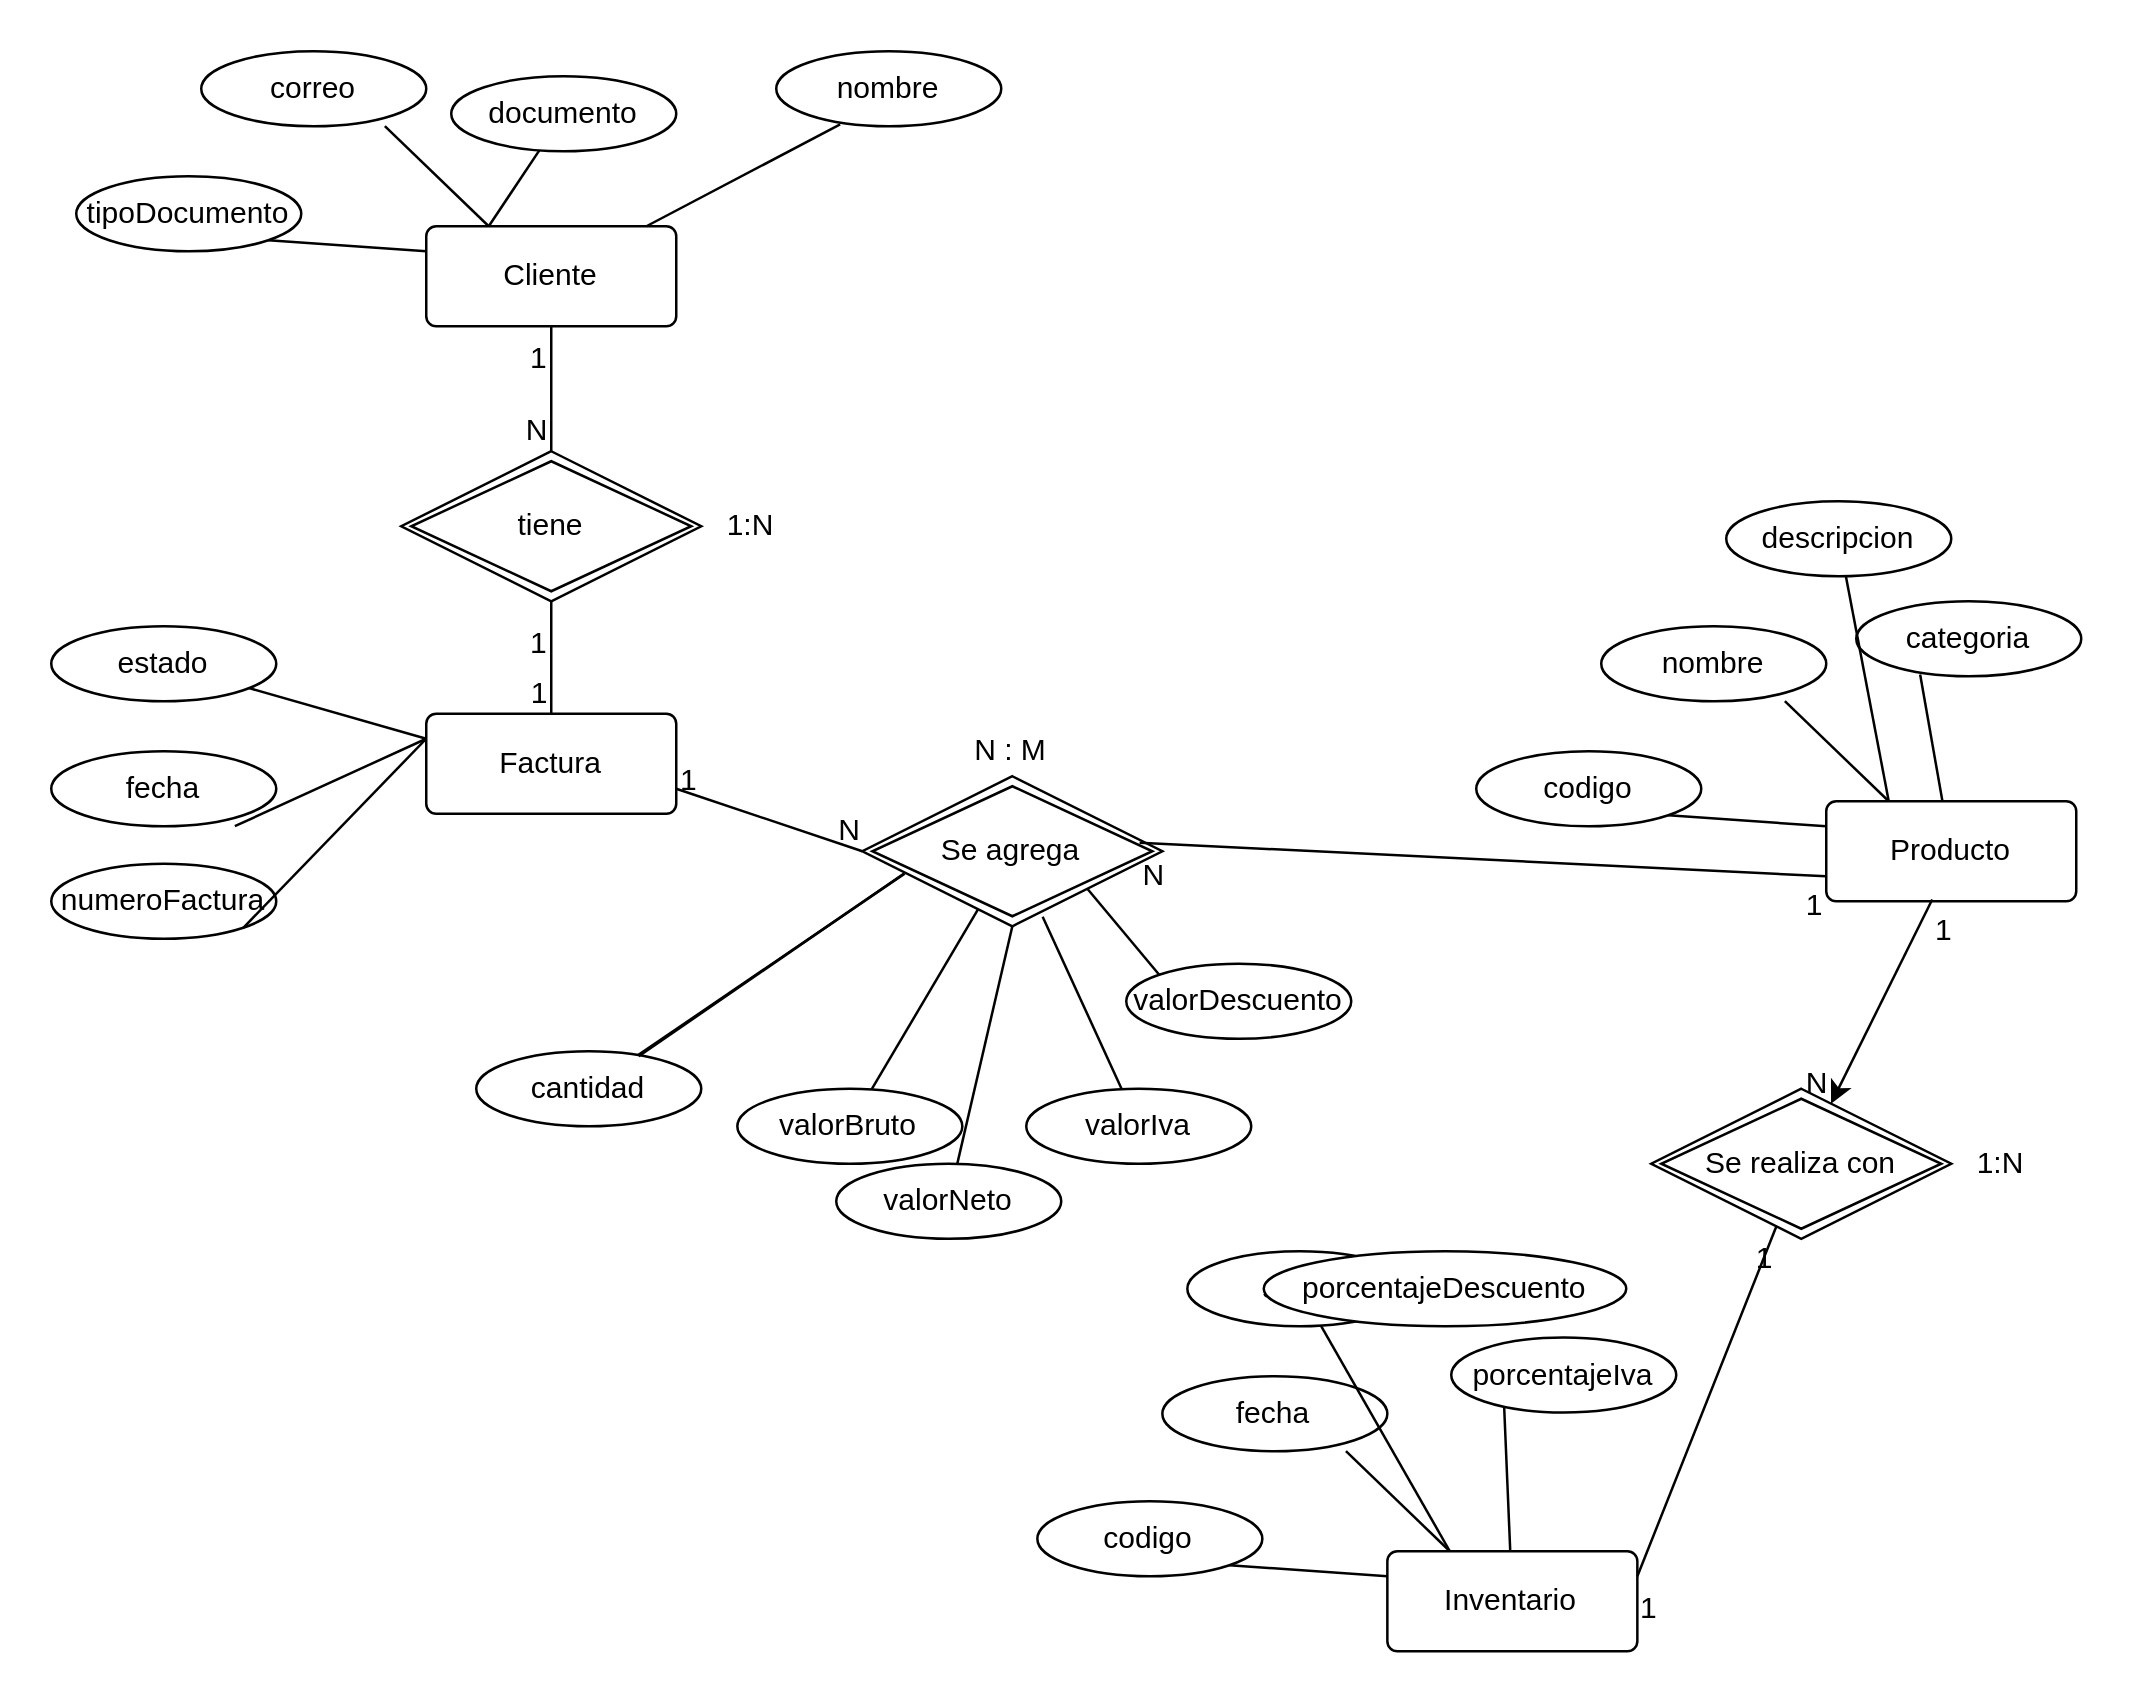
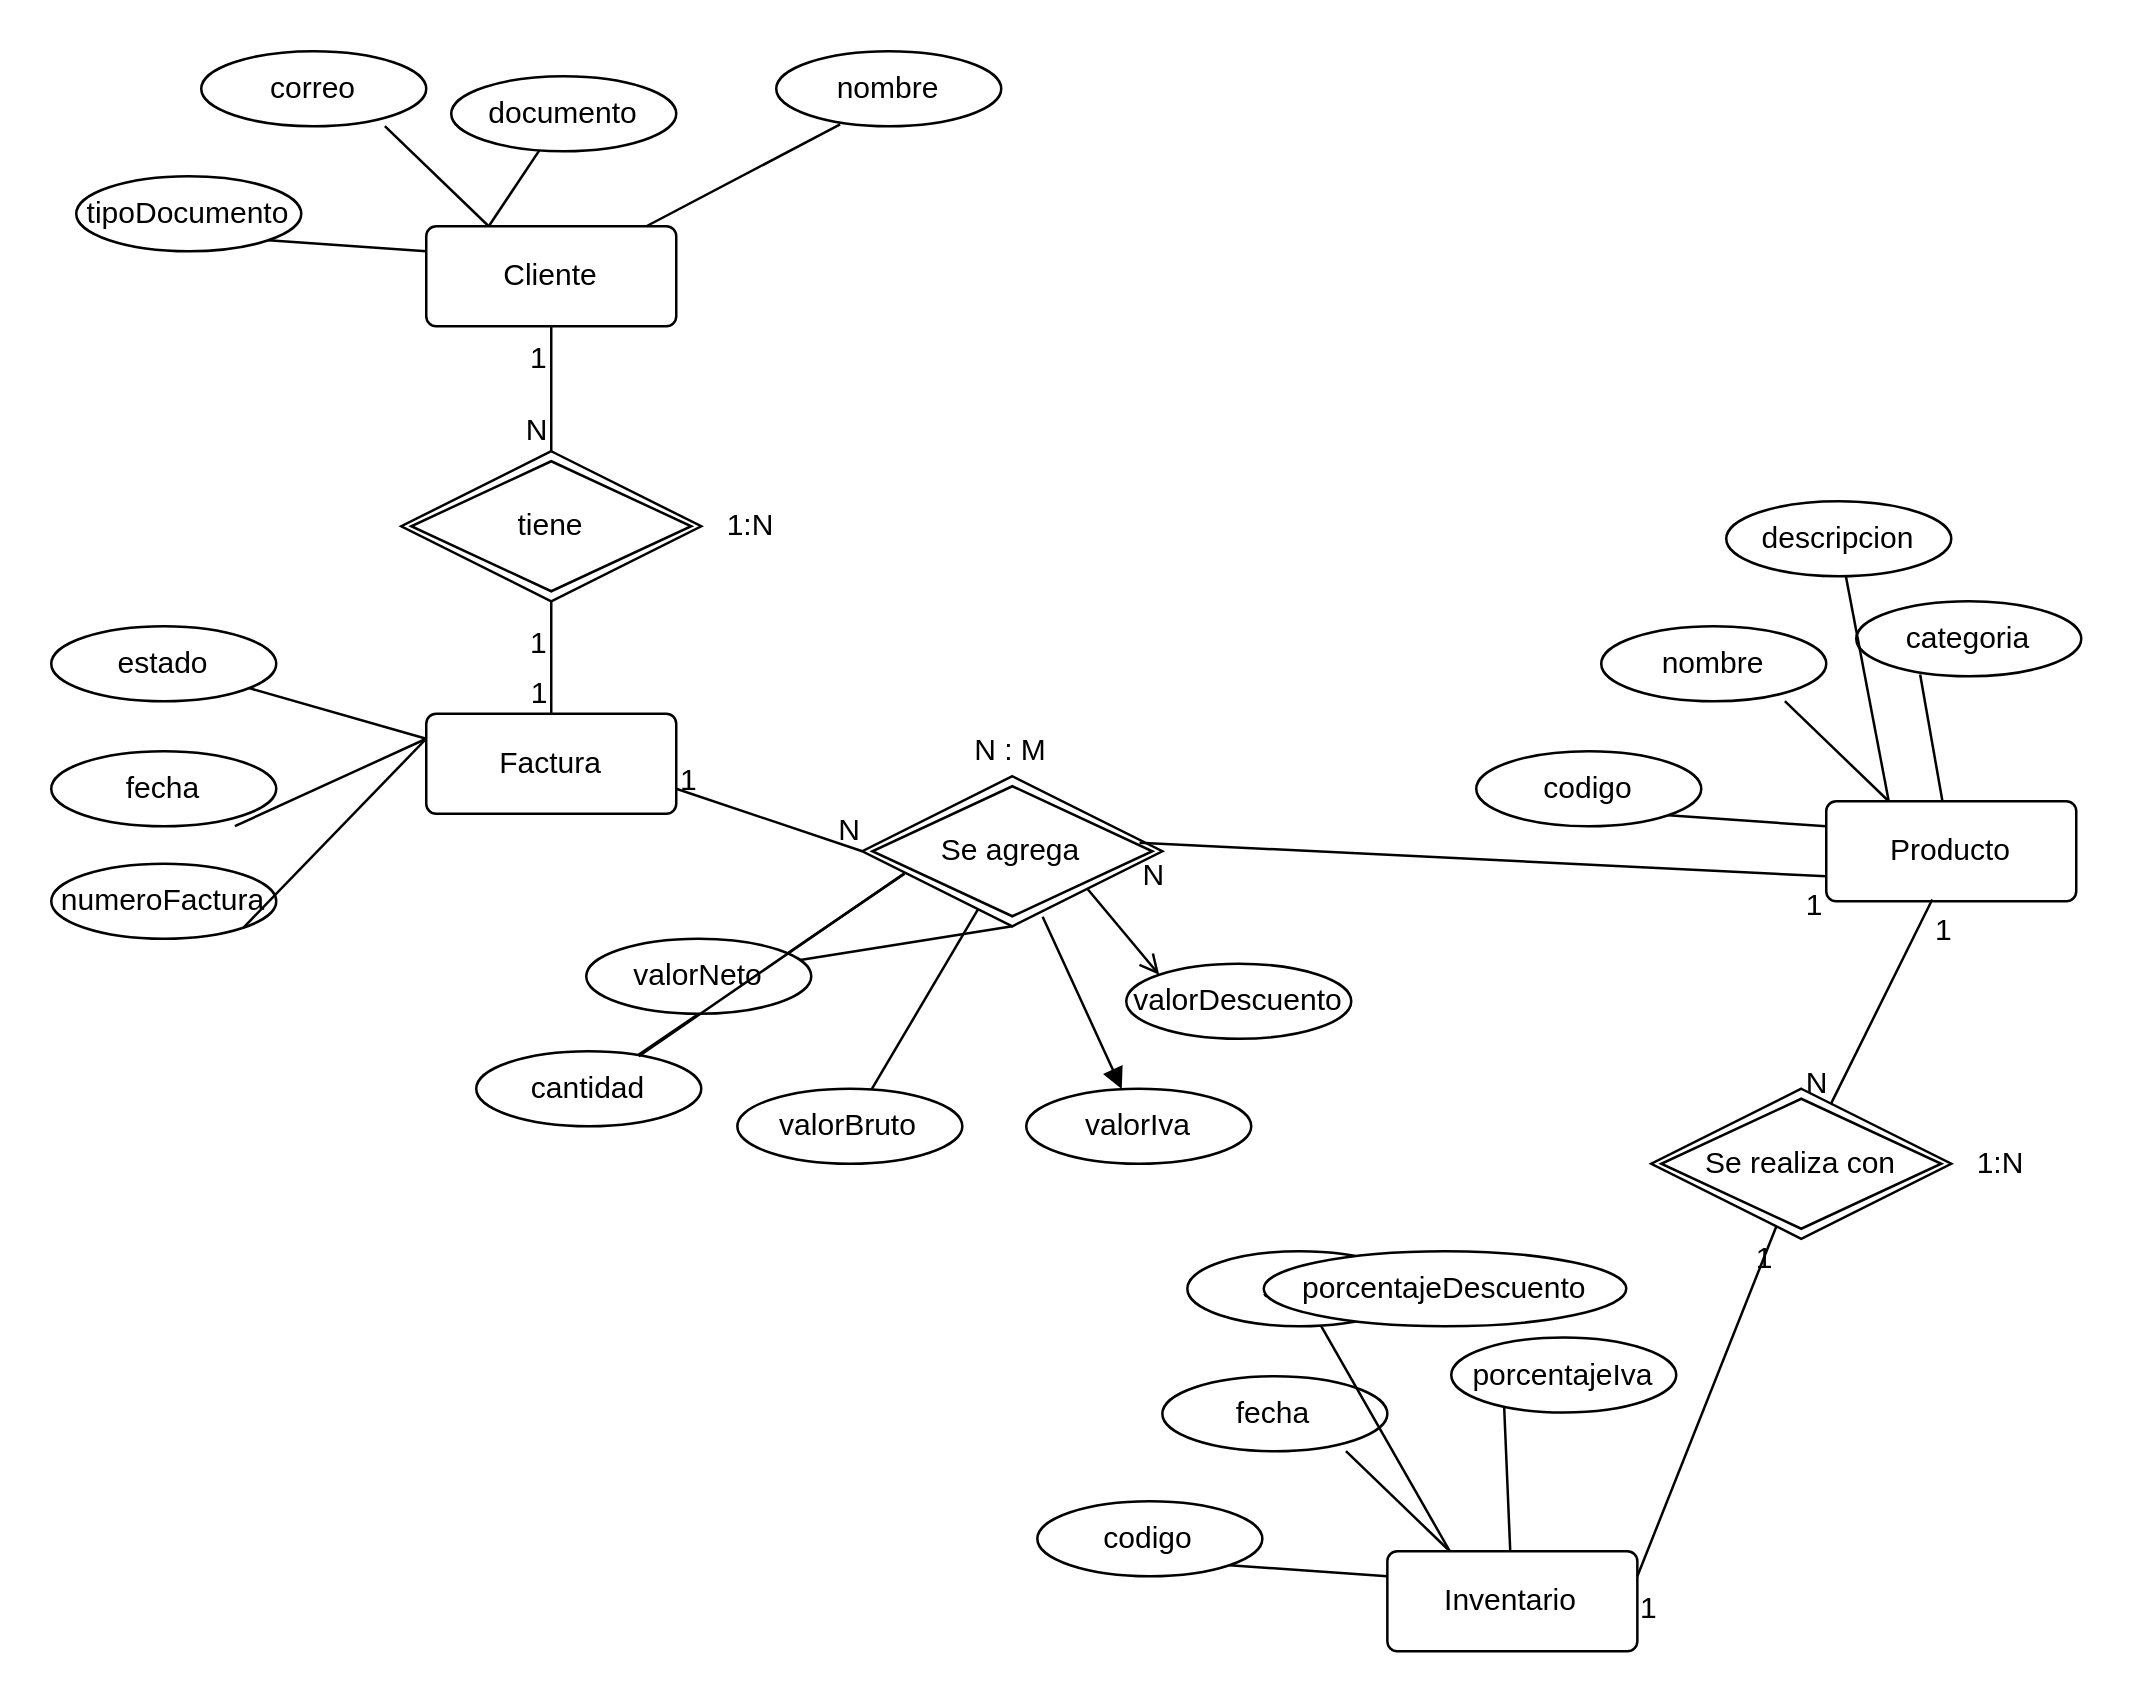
edge "Se agrega" -- "valorDescuento": arrowhead none -> open
edge "Se agrega" -- "valorIva": arrowhead none -> block
edge "Producto" -> "Se realiza con": arrowhead classic -> none
node "valorNeto": moved (949, 1201) -> (699, 976)
